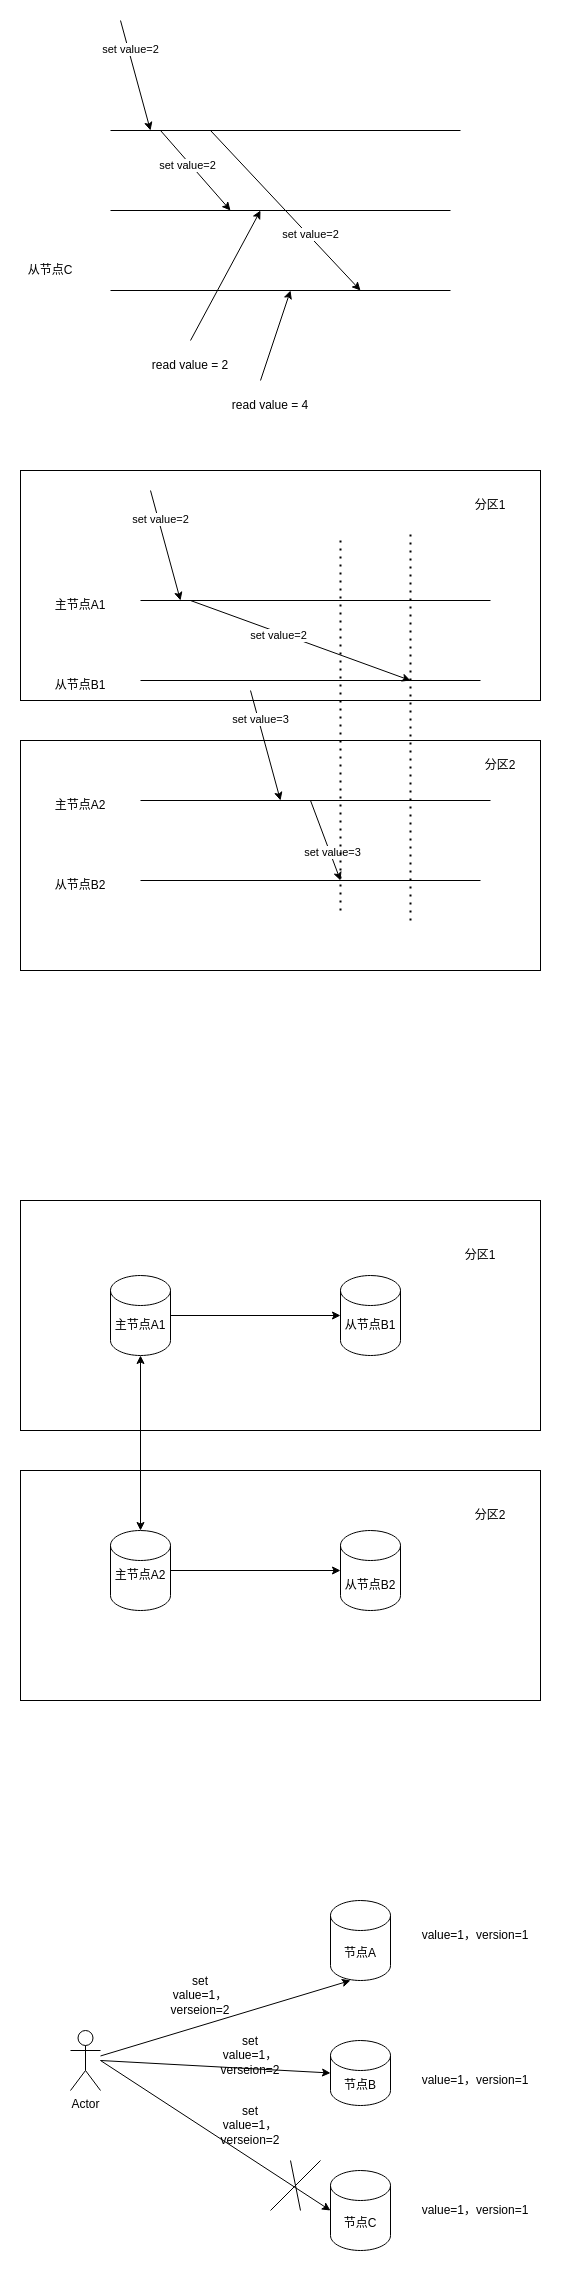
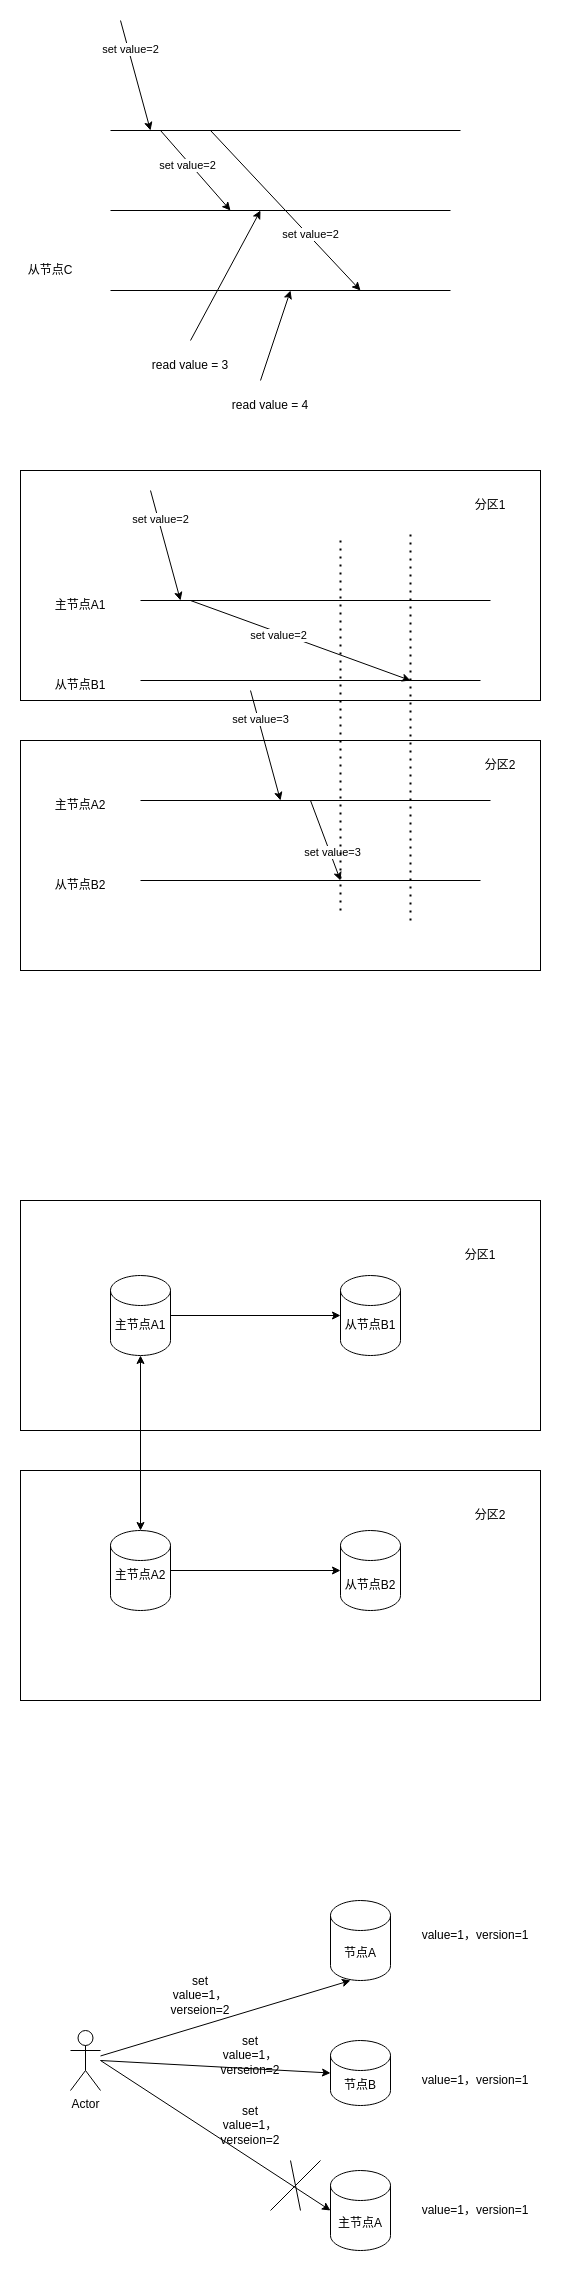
node "read value = 2": label "read value = 2" -> "read value = 3"
node "节点C": label "节点C" -> "主节点A"
